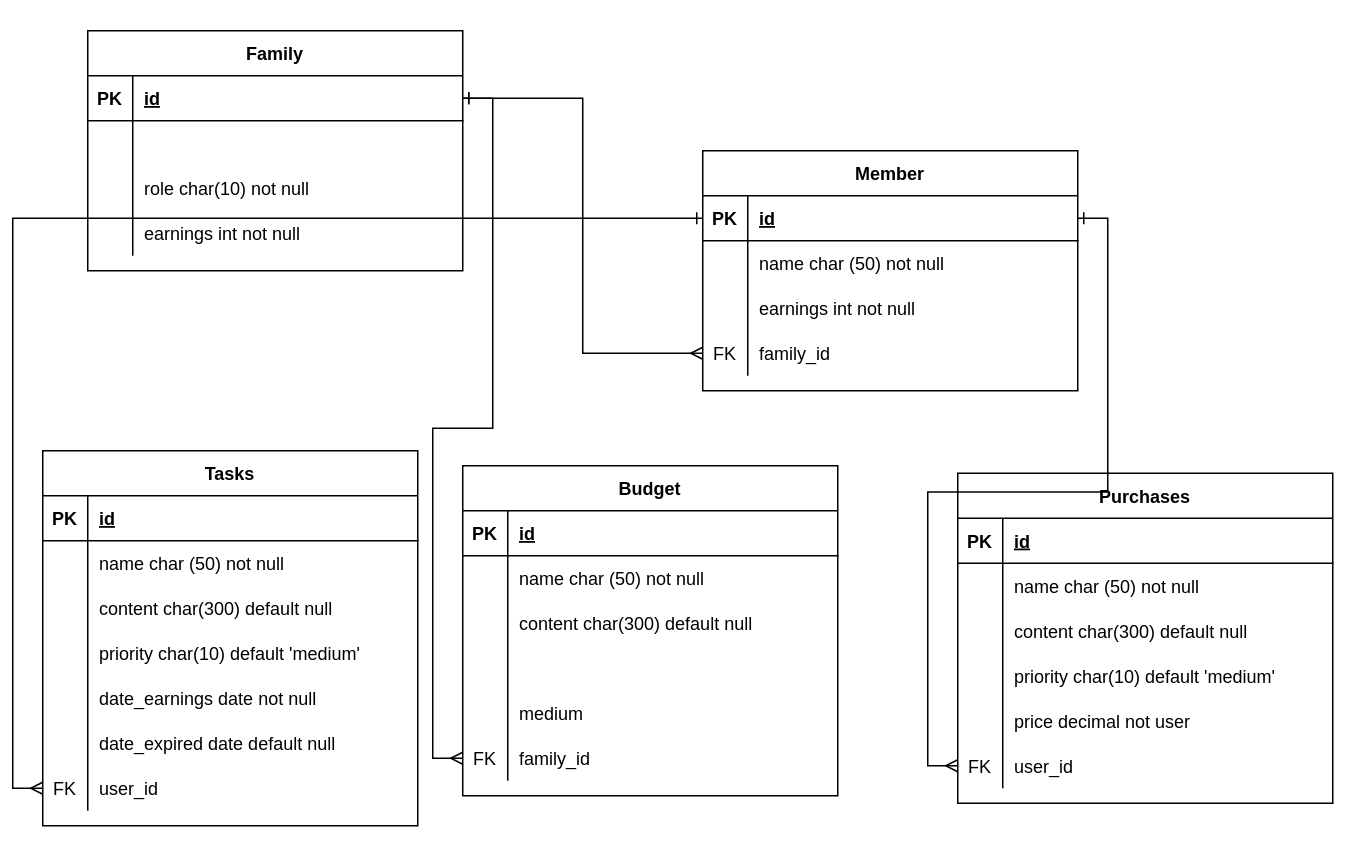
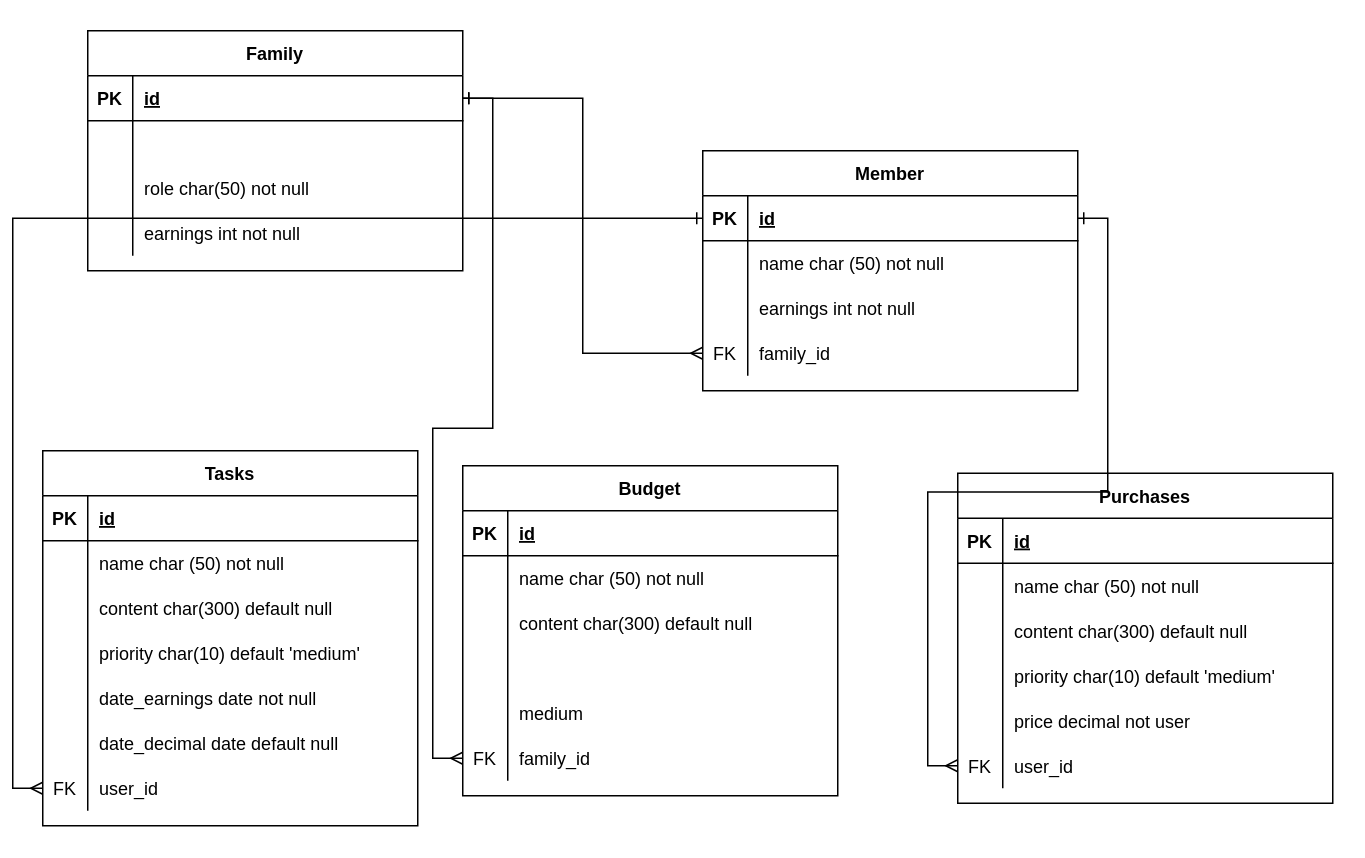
node "role char(10) not null": label "role char(10) not null" -> "role char(50) not null"
node "date_expired date default null": label "date_expired date default null" -> "date_decimal date default null"
